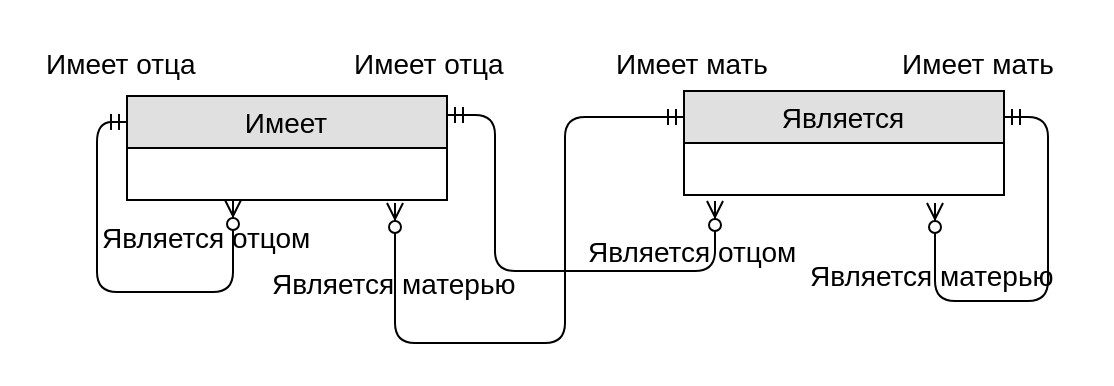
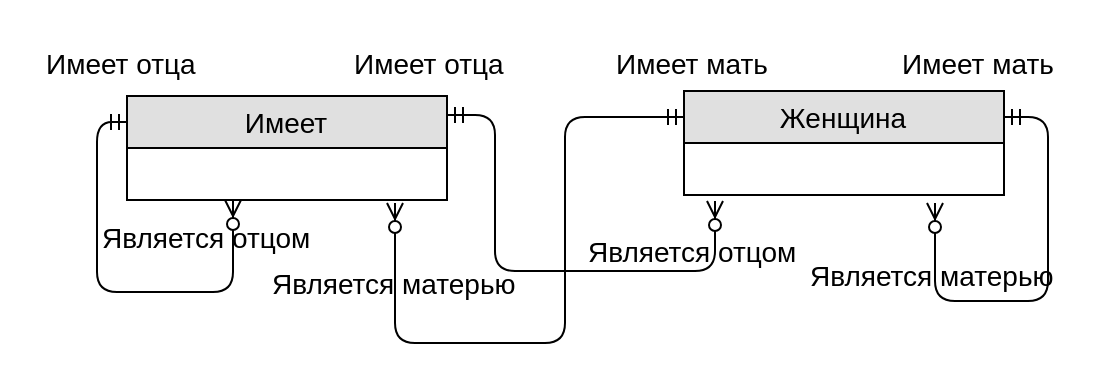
node "Является": label "Является" -> "Женщина"
